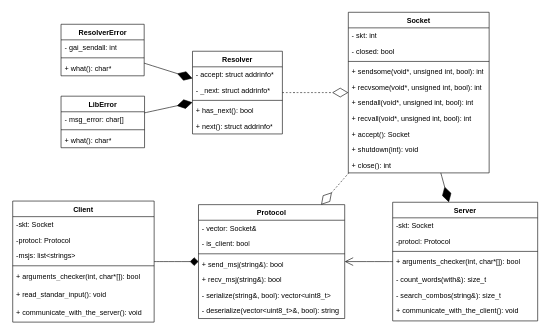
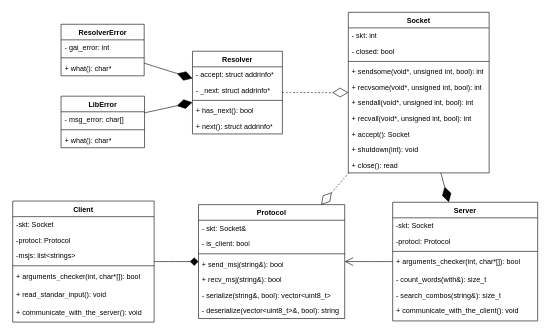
node "- gai_sendall: int": label "- gai_sendall: int" -> "- gai_error: int"
node "+ close(): int": label "+ close(): int" -> "+ close(): read"
node "- vector: Socket&": label "- vector: Socket&" -> "- skt: Socket&"
